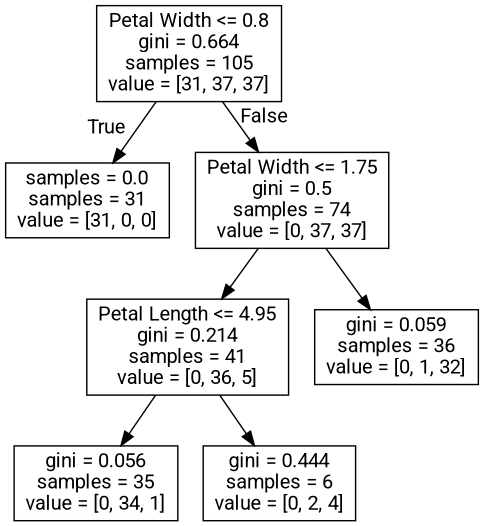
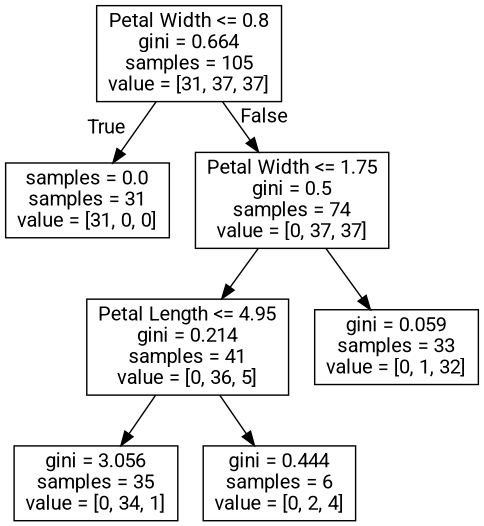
node "gini = 0.059 samples = 36 value = [0, 1, 32]": label "gini = 0.059 samples = 36 value = [0, 1, 32]" -> "gini = 0.059 samples = 33 value = [0, 1, 32]"
node "gini = 0.056 samples = 35 value = [0, 34, 1]": label "gini = 0.056 samples = 35 value = [0, 34, 1]" -> "gini = 3.056 samples = 35 value = [0, 34, 1]"
